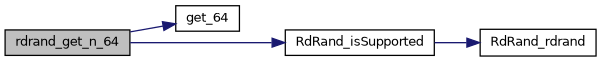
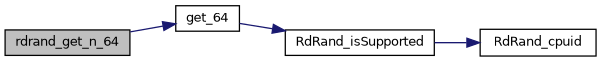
edge "rdrand_get_n_64" -> "RdRand_isSupported": now "get_64" -> "RdRand_isSupported"
node "RdRand_rdrand": label "RdRand_rdrand" -> "RdRand_cpuid"
